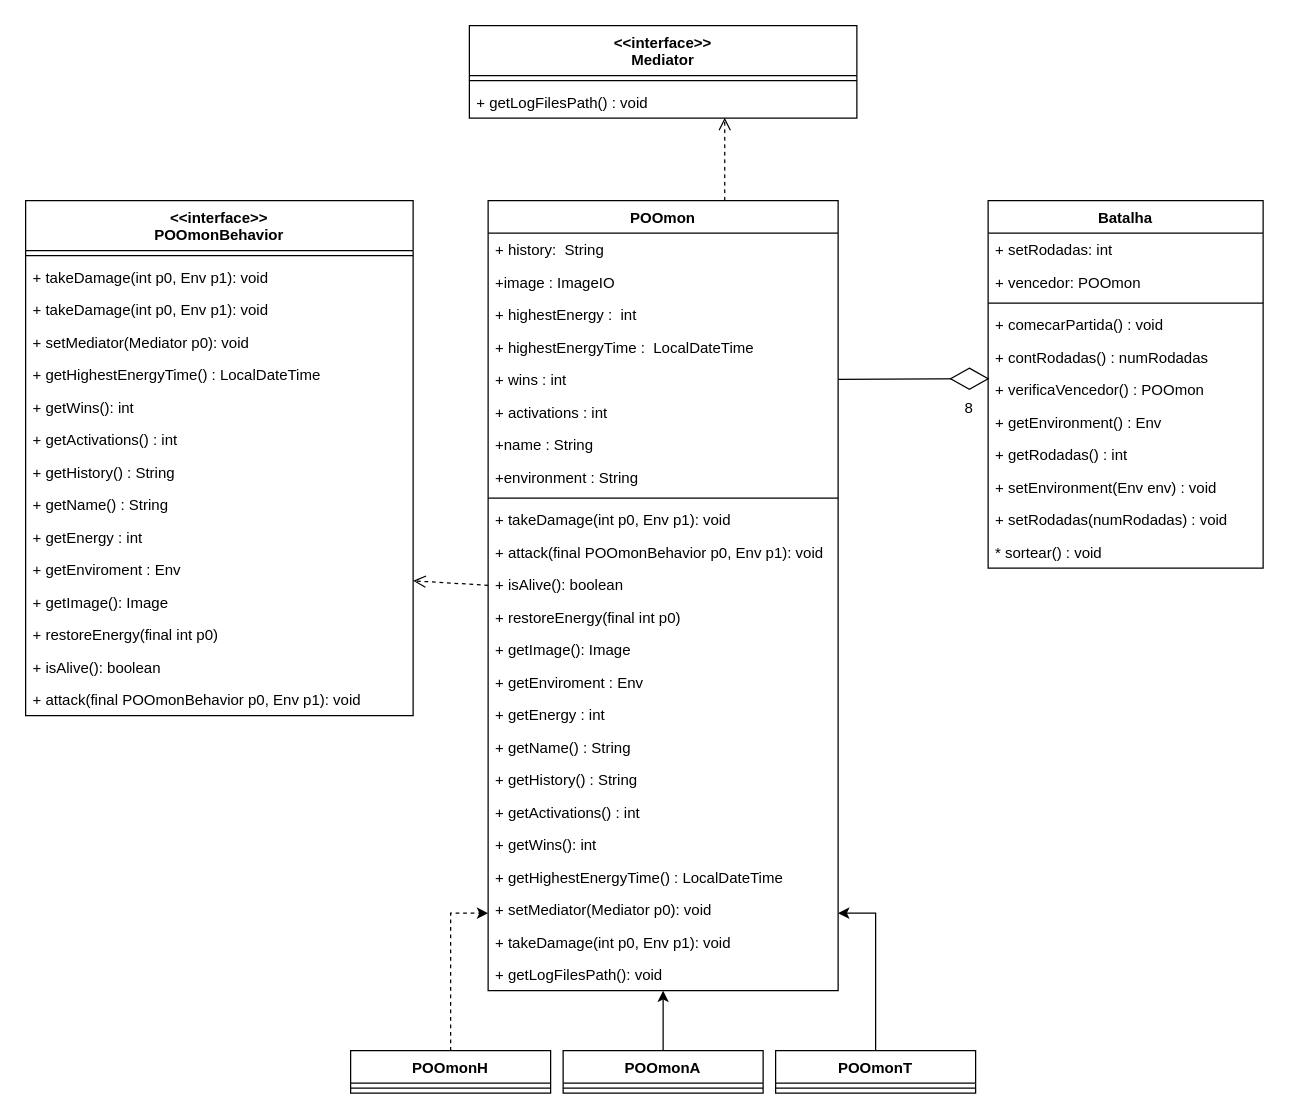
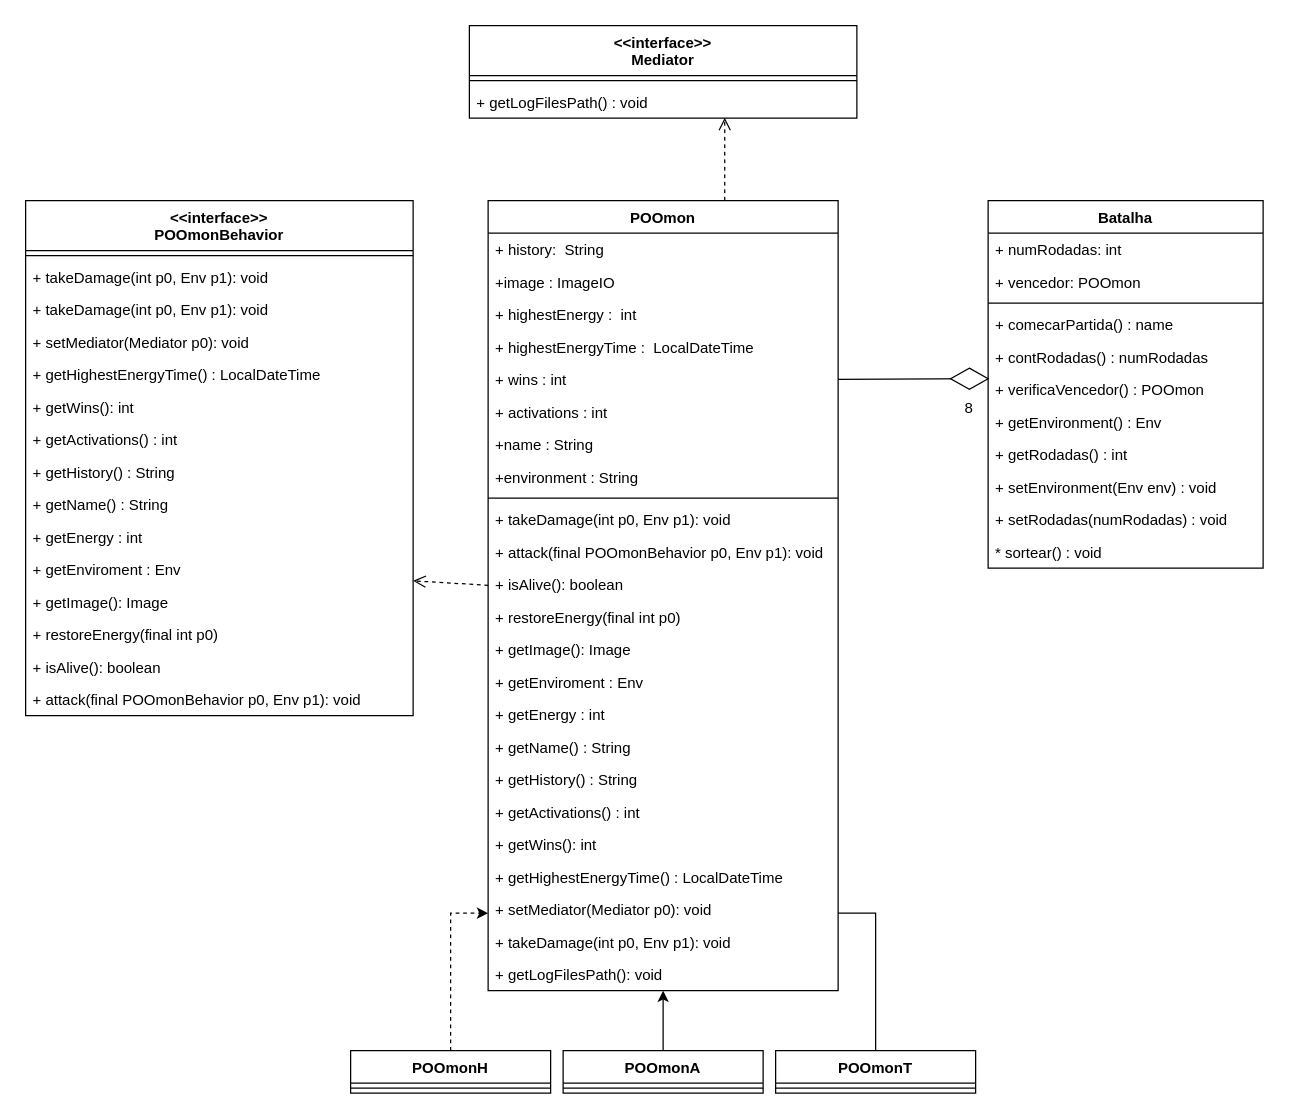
node "+ setRodadas: int": label "+ setRodadas: int" -> "+ numRodadas: int"
node "+ comecarPartida() : void": label "+ comecarPartida() : void" -> "+ comecarPartida() : name"
edge "POOmonT" -> "POOmon": arrowhead classic -> none
